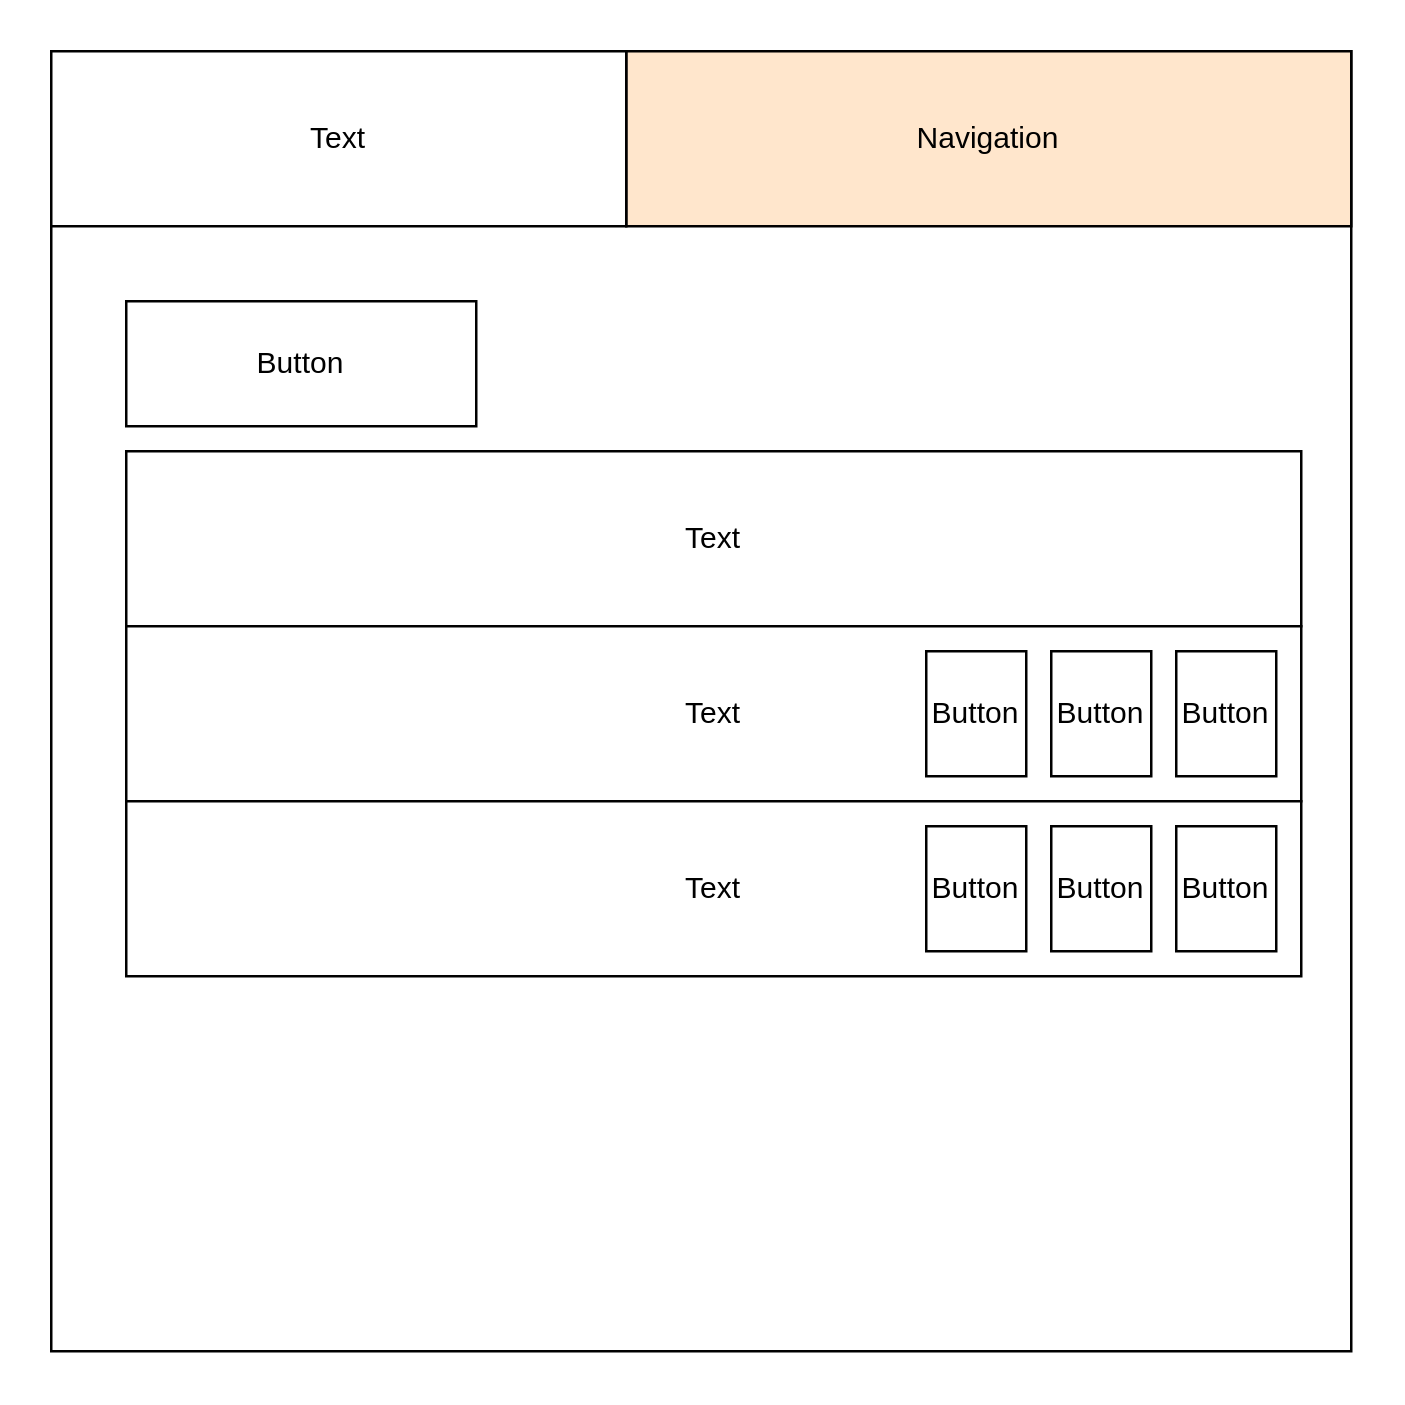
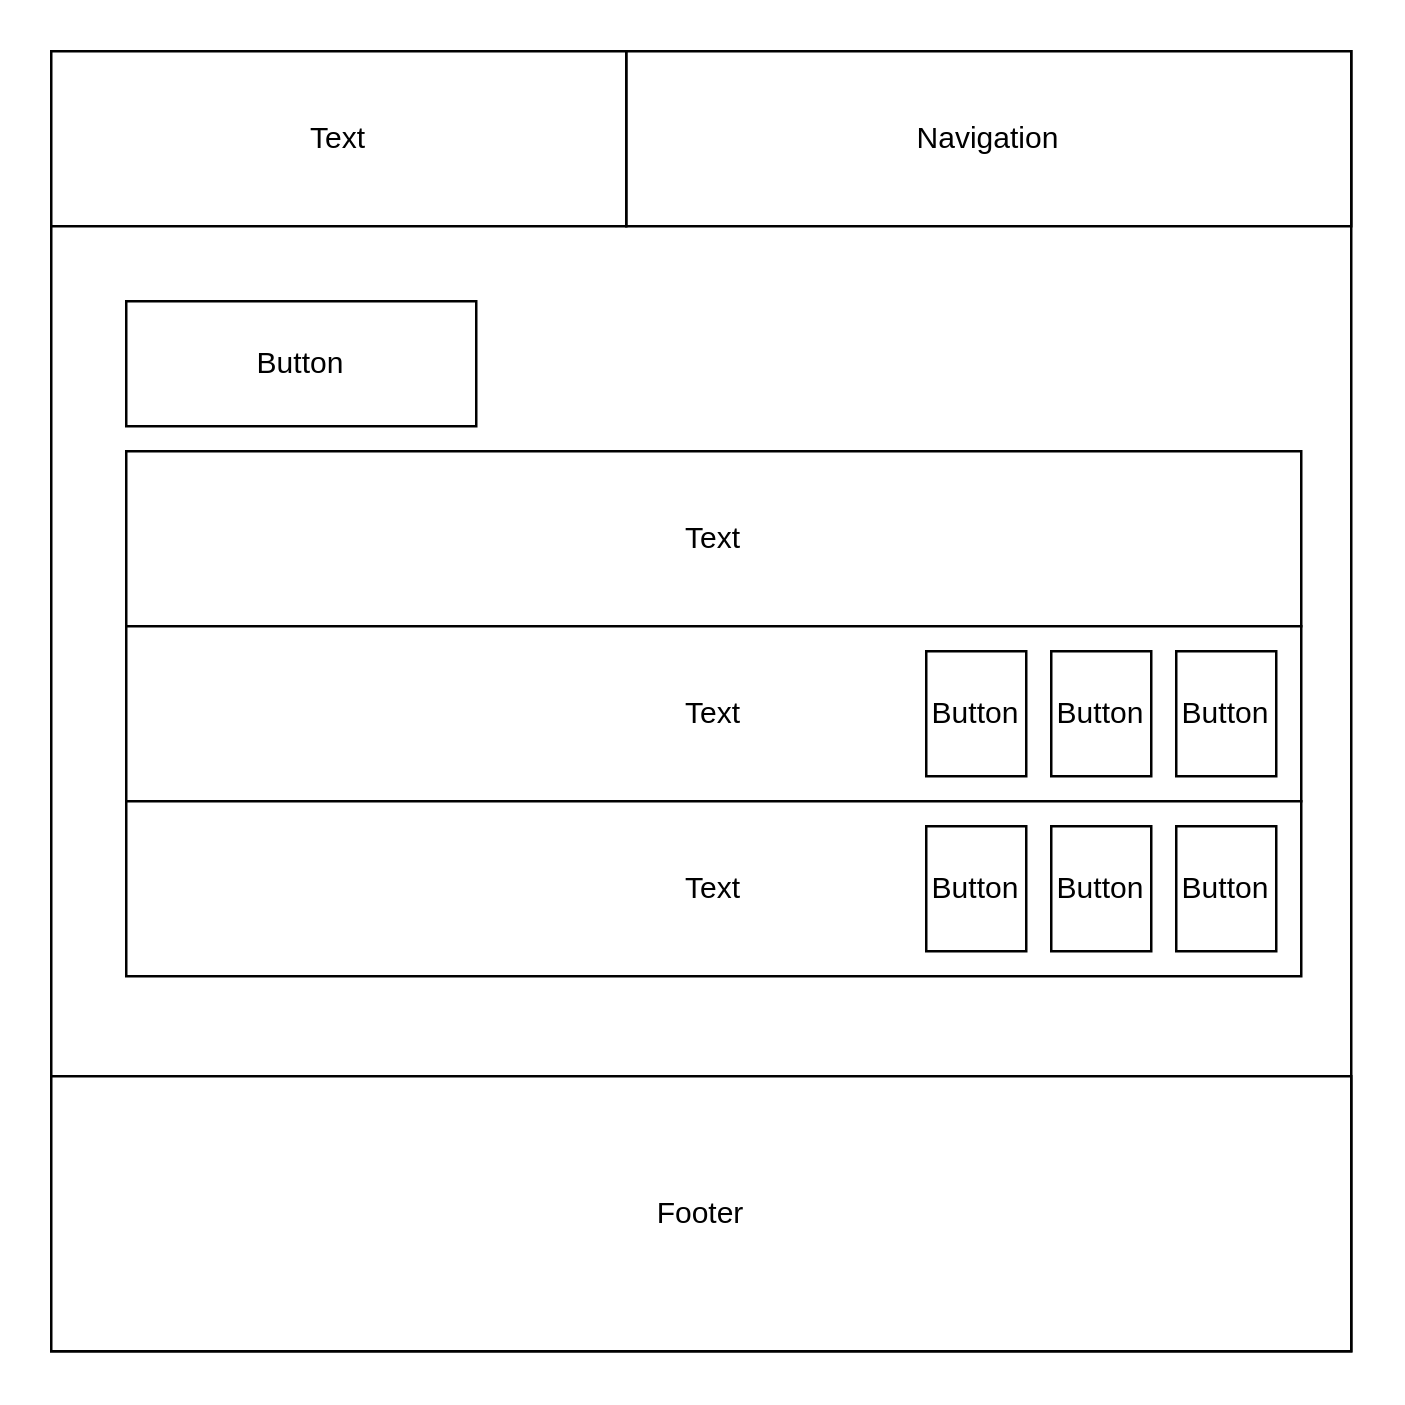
node "Navigation": fillcolor #ffe6cc -> #ffffff
node "Footer": added
